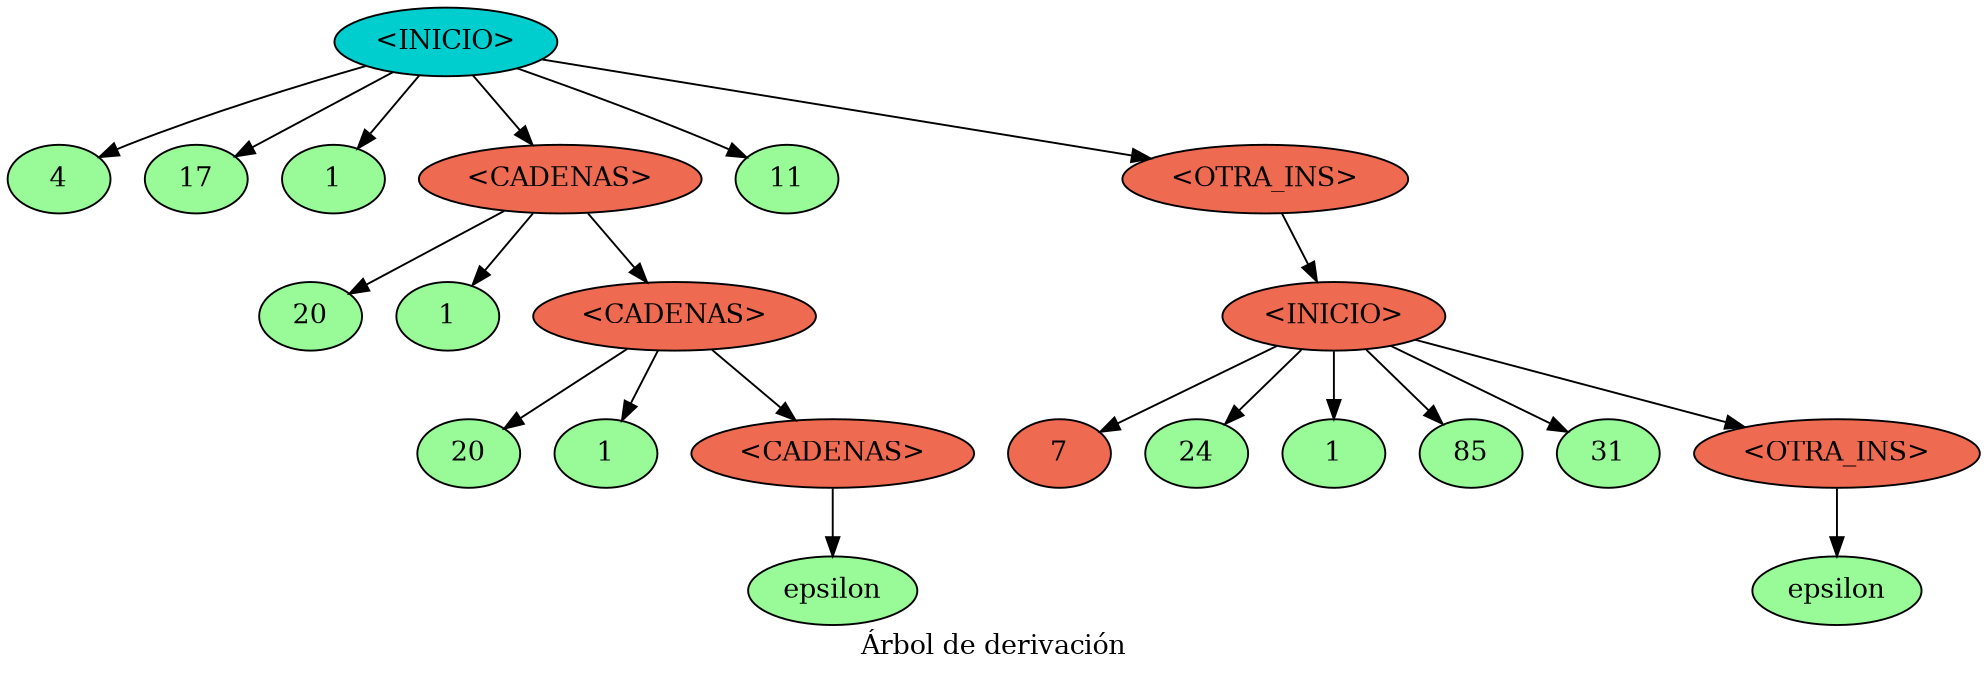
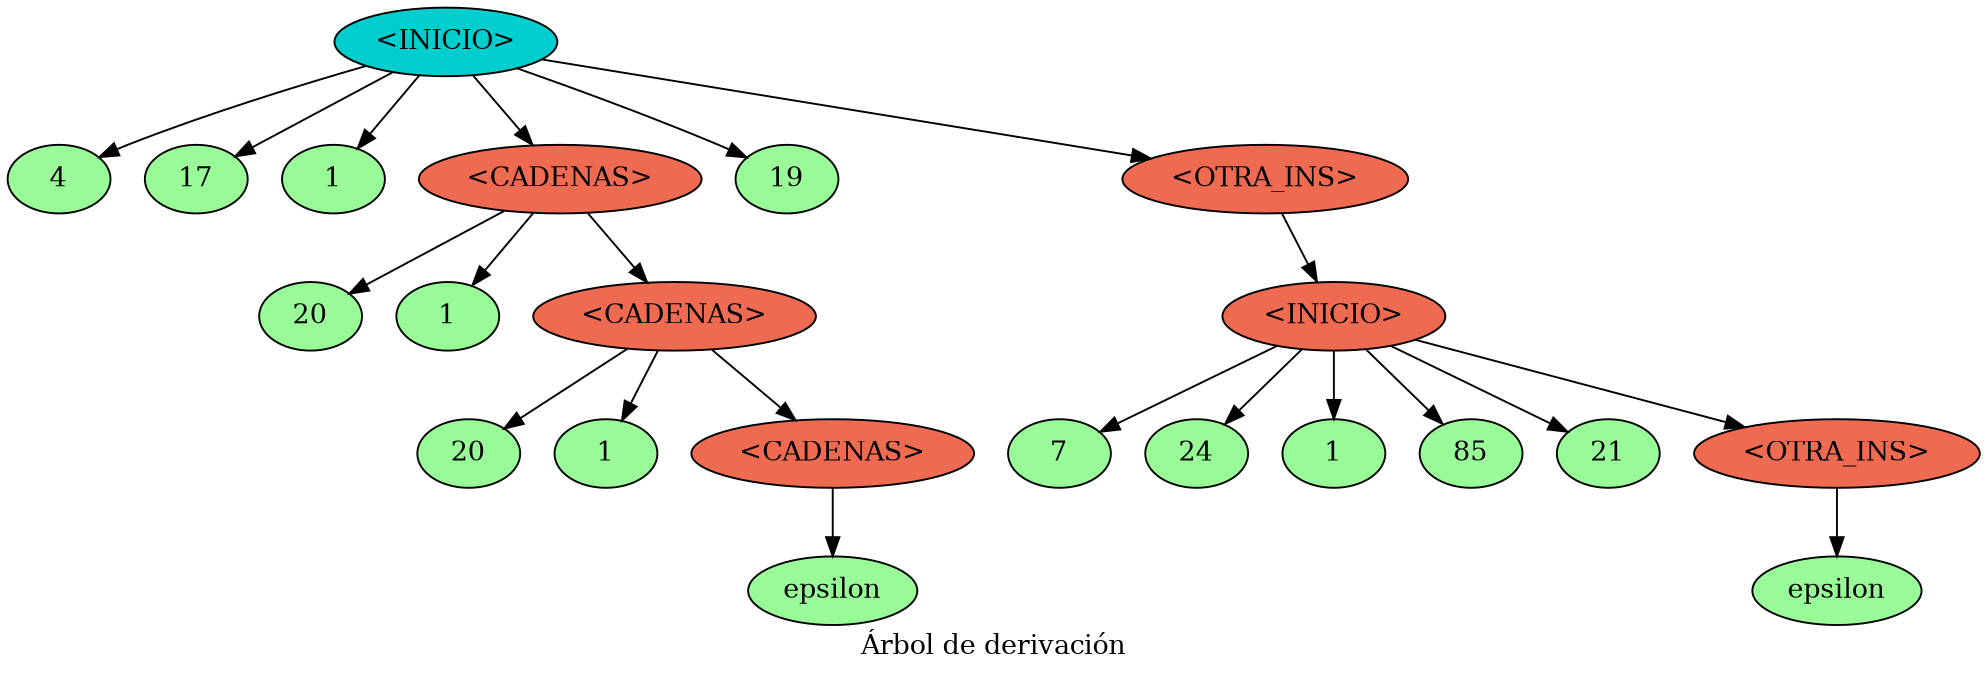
node "11": label "11" -> "19"
node "7": fillcolor coral2 -> palegreen
node "31": label "31" -> "21"
